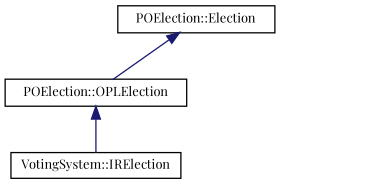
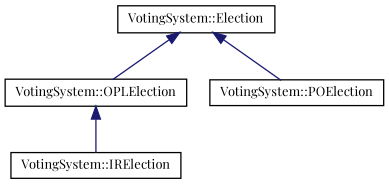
node "POElection::Election": label "POElection::Election" -> "VotingSystem::Election"
node "POElection::OPLElection": label "POElection::OPLElection" -> "VotingSystem::OPLElection"
node "VotingSystem::POElection": added
